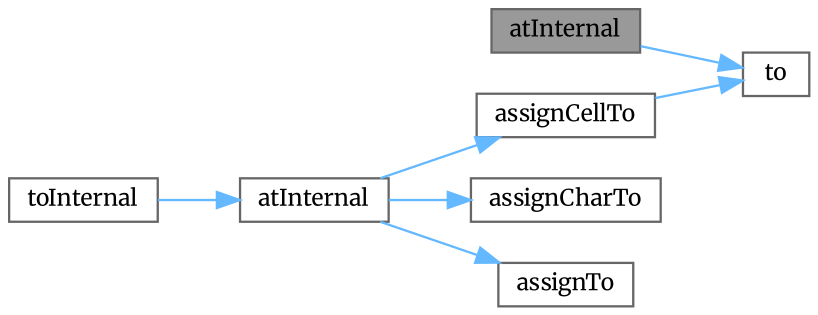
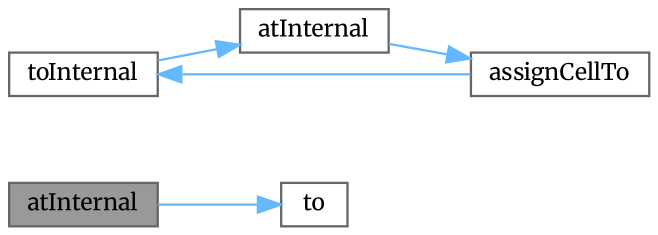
edge "assignCellTo" -> "to": now "assignCellTo" -> "toInternal"
node "assignCharTo": removed
node "assignTo": removed
